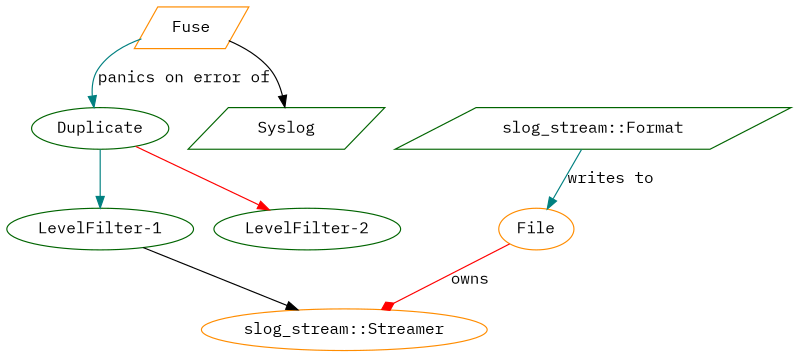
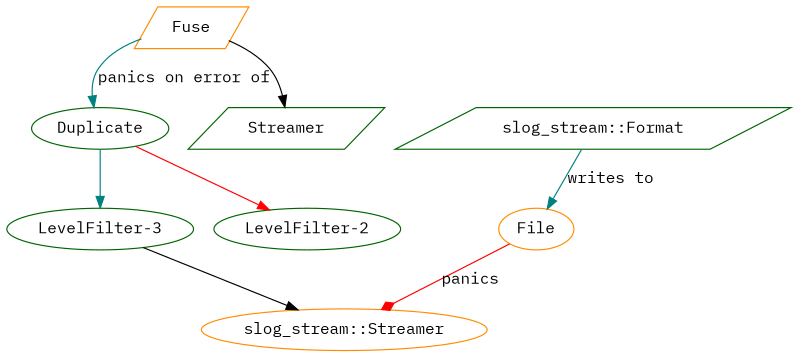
node "Syslog": label "Syslog" -> "Streamer"
node "LevelFilter-1": label "LevelFilter-1" -> "LevelFilter-3"
edge "File" -> "slog_stream::Streamer": label "owns" -> "panics"
